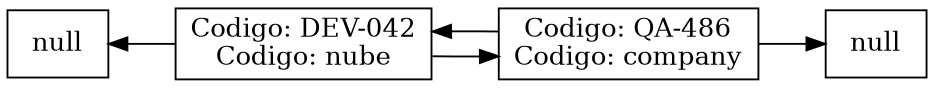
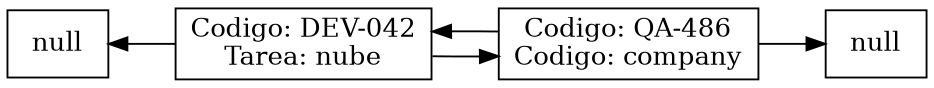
node "Codigo: DEV-042 Codigo: nube": label "Codigo: DEV-042 Codigo: nube" -> "Codigo: DEV-042 Tarea: nube"
